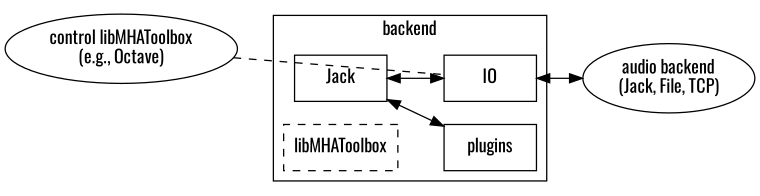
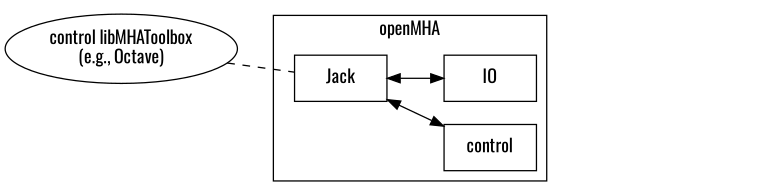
cluster "backend": label "backend" -> "openMHA"
edge "control libMHAToolbox (e.g., Octave)" -- "IO": now "control libMHAToolbox (e.g., Octave)" -- "Jack"
node "audio backend (Jack, File, TCP)": removed
node "libMHAToolbox": removed
node "plugins": label "plugins" -> "control"
